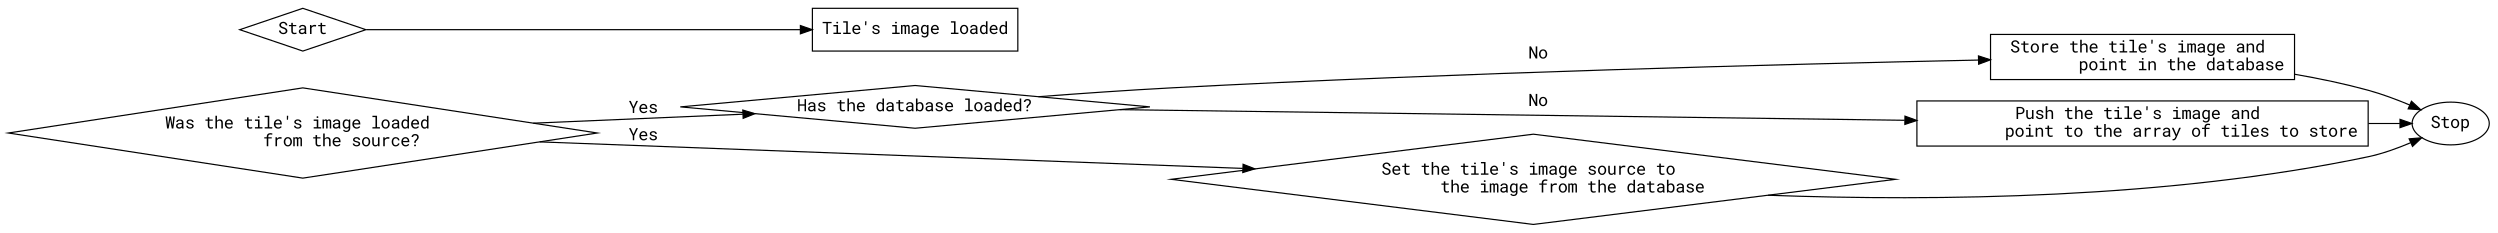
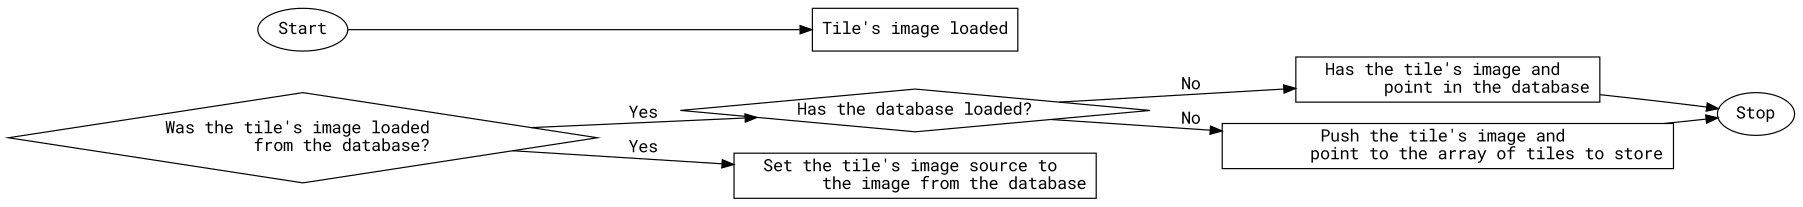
node "Start": shape diamond -> ellipse
node "Store the tile's image and point in the database": label "Store the tile's image and point in the database" -> "Has the tile's image and point in the database"
node "Was the tile's image loaded from the source?": label "Was the tile's image loaded from the source?" -> "Was the tile's image loaded from the database?"
node "Set the tile's image source to the image from the database": shape diamond -> box
edge "Set the tile's image source to the image from the database" -> "Stop": removed
